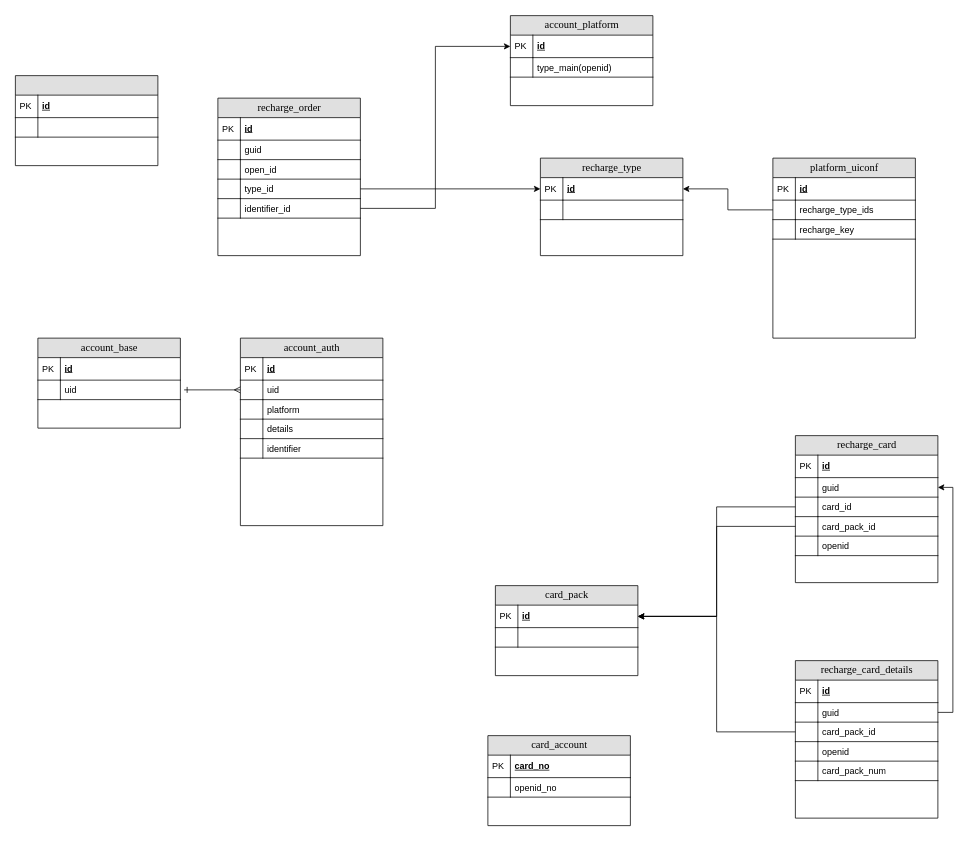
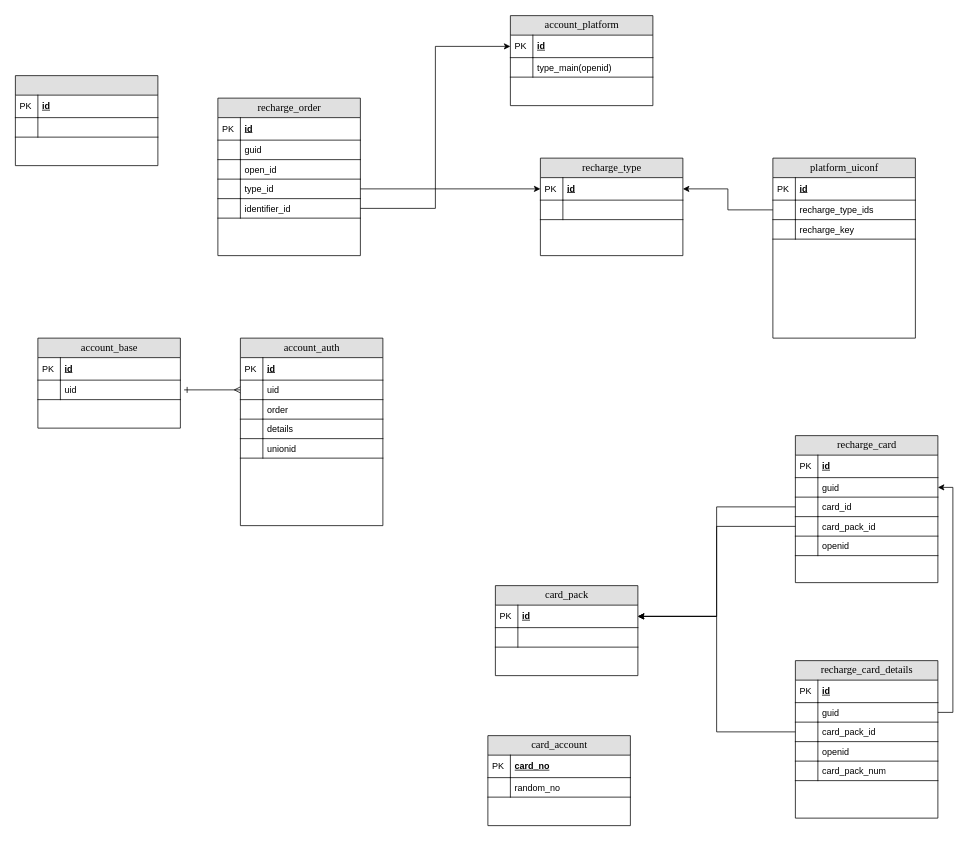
node "platform": label "platform" -> "order"
node "identifier": label "identifier" -> "unionid"
node "openid_no": label "openid_no" -> "random_no"
